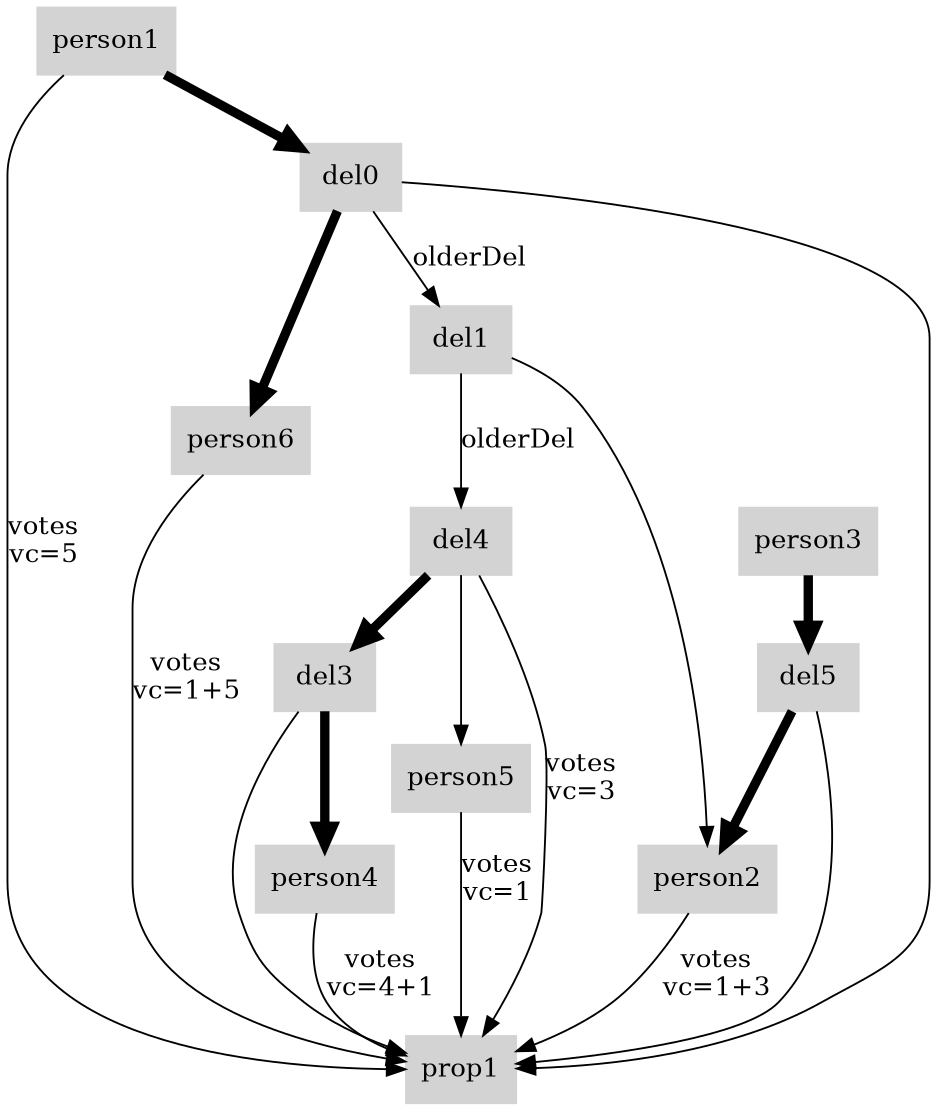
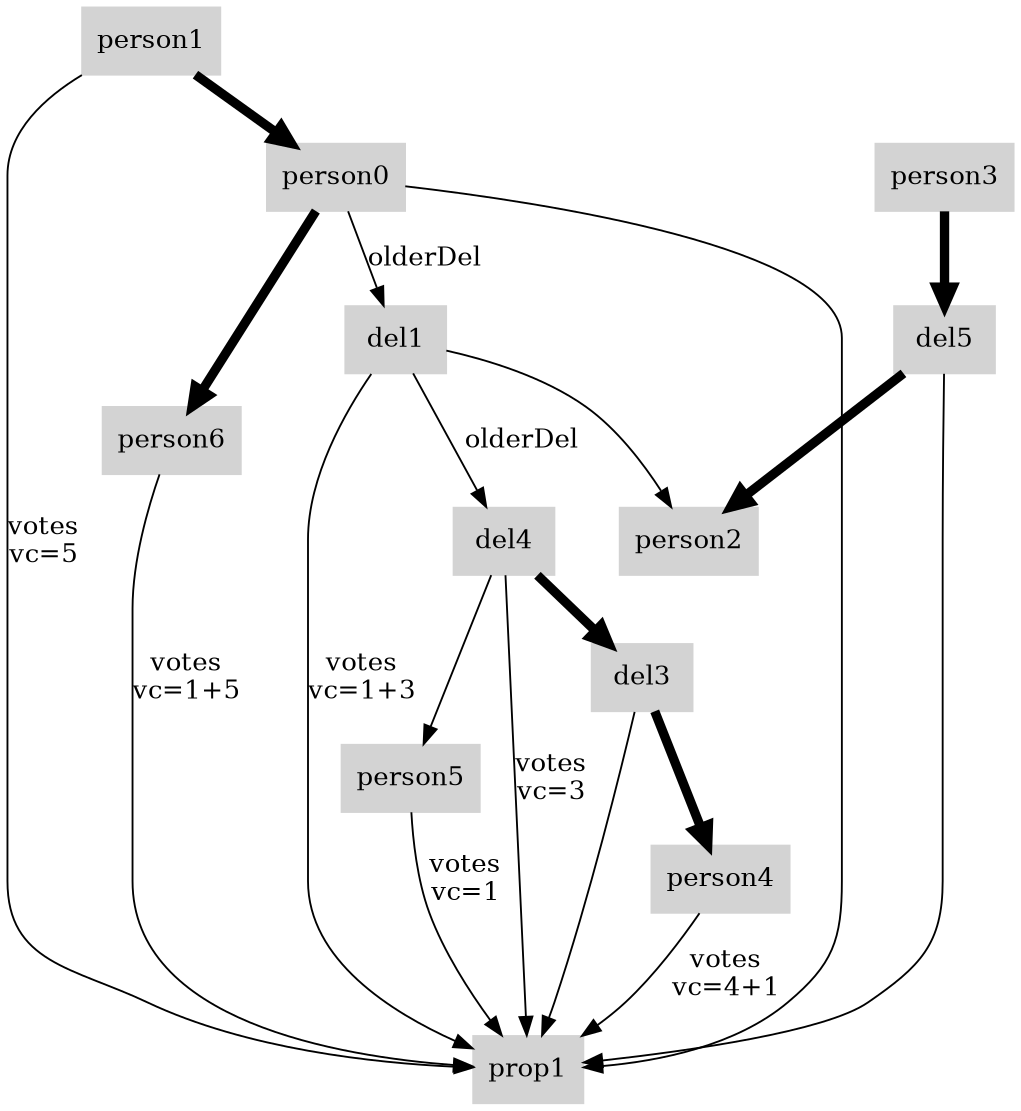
node "del0": label "del0" -> "person0"
edge "person2" -> "prop1": now "del1" -> "prop1"
